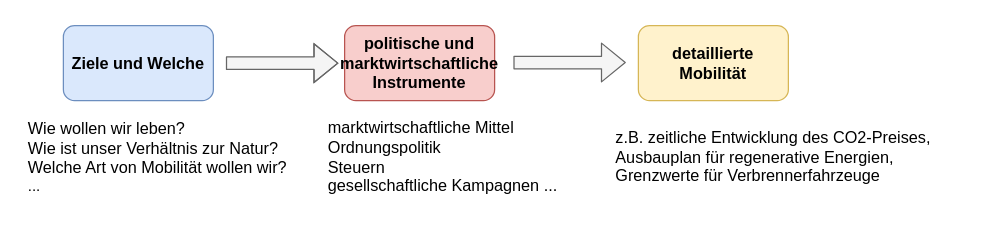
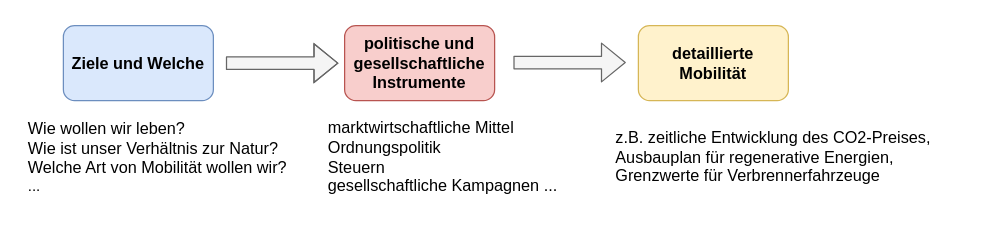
node "politische und marktwirtschaftliche Instrumente": label "politische und marktwirtschaftliche Instrumente" -> "politische und gesellschaftliche Instrumente"
